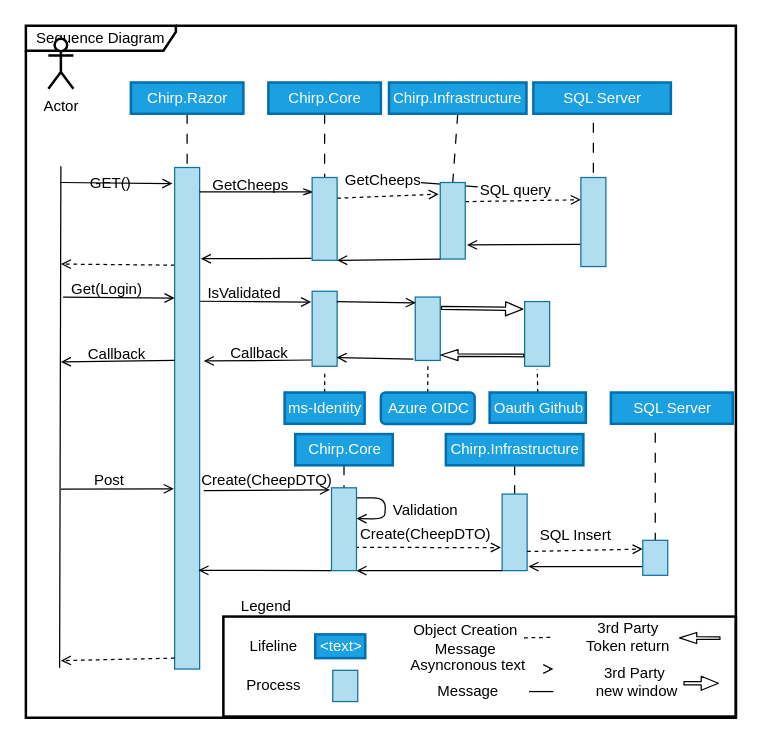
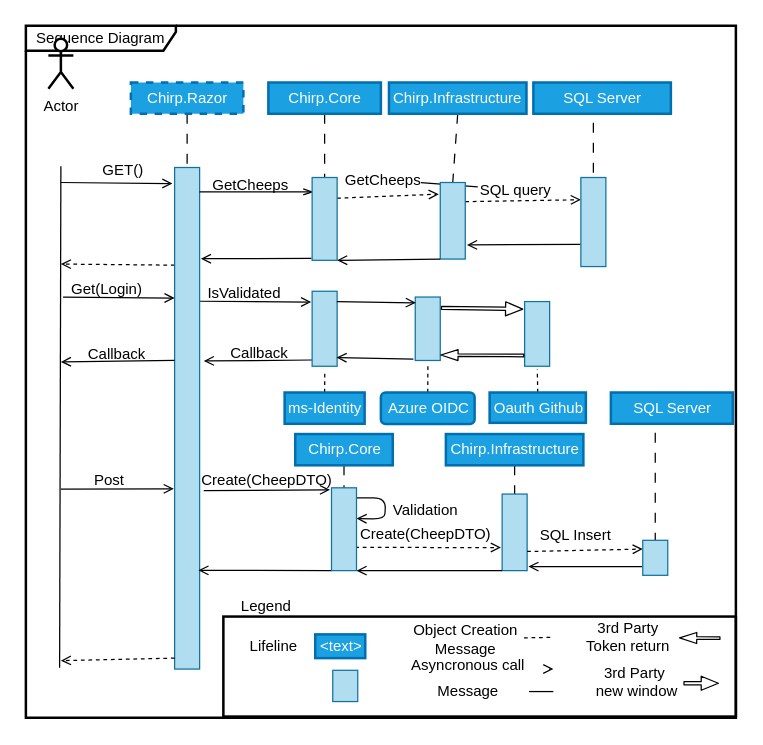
node "Chirp.Razor": style solid -> dashed
node "GET()": moved (111, 183) -> (123, 170)
node "Asyncronous text": label "Asyncronous text" -> "Asyncronous call"
node "Process": removed
